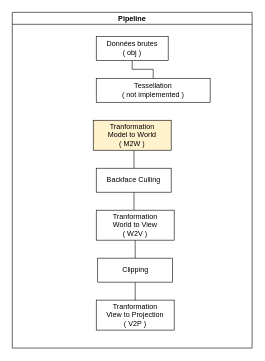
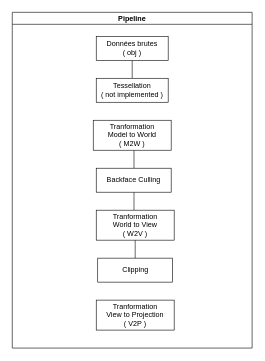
node "Tessellation ( not implemented )": size 114x24 -> 72x24
node "Tranformation Model to World ( M2W )": fillcolor #fff2cc -> #ffffff
edge "Clipping" -- "Tranformation View to Projection ( V2P )": removed
